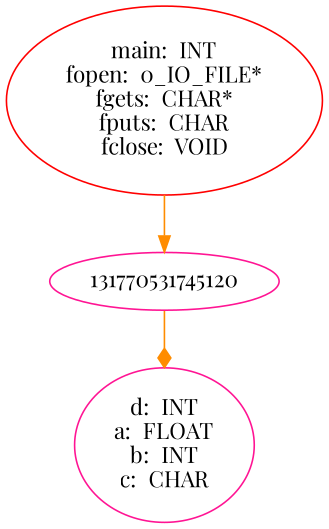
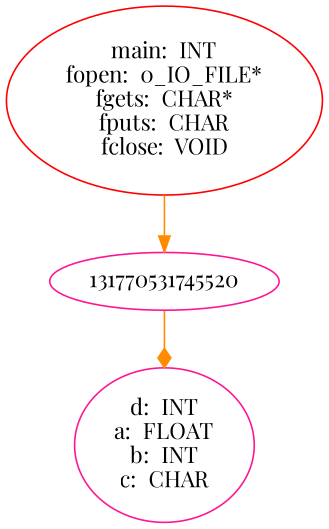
node "131770531745120": label "131770531745120" -> "131770531745520"
